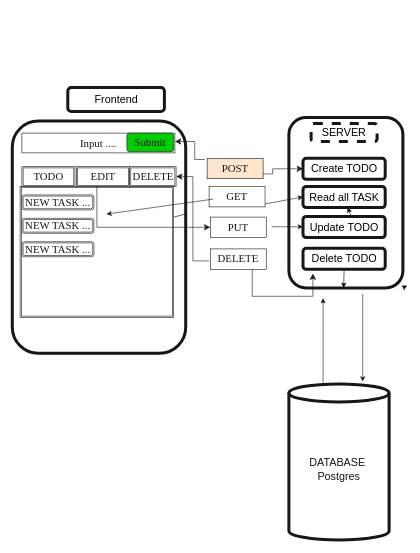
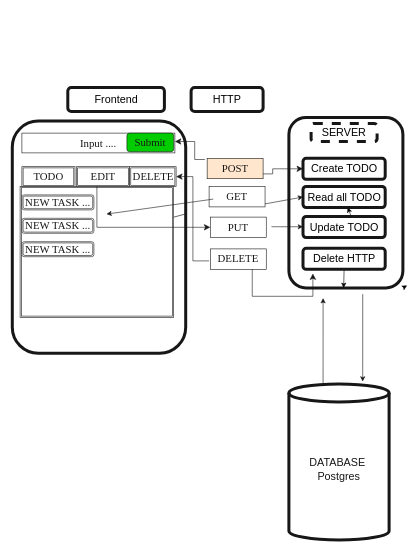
node "HTTP": added
node "Read all TASK": label "Read all TASK" -> "Read all TODO"
node "Delete TODO": label "Delete TODO" -> "Delete HTTP"
